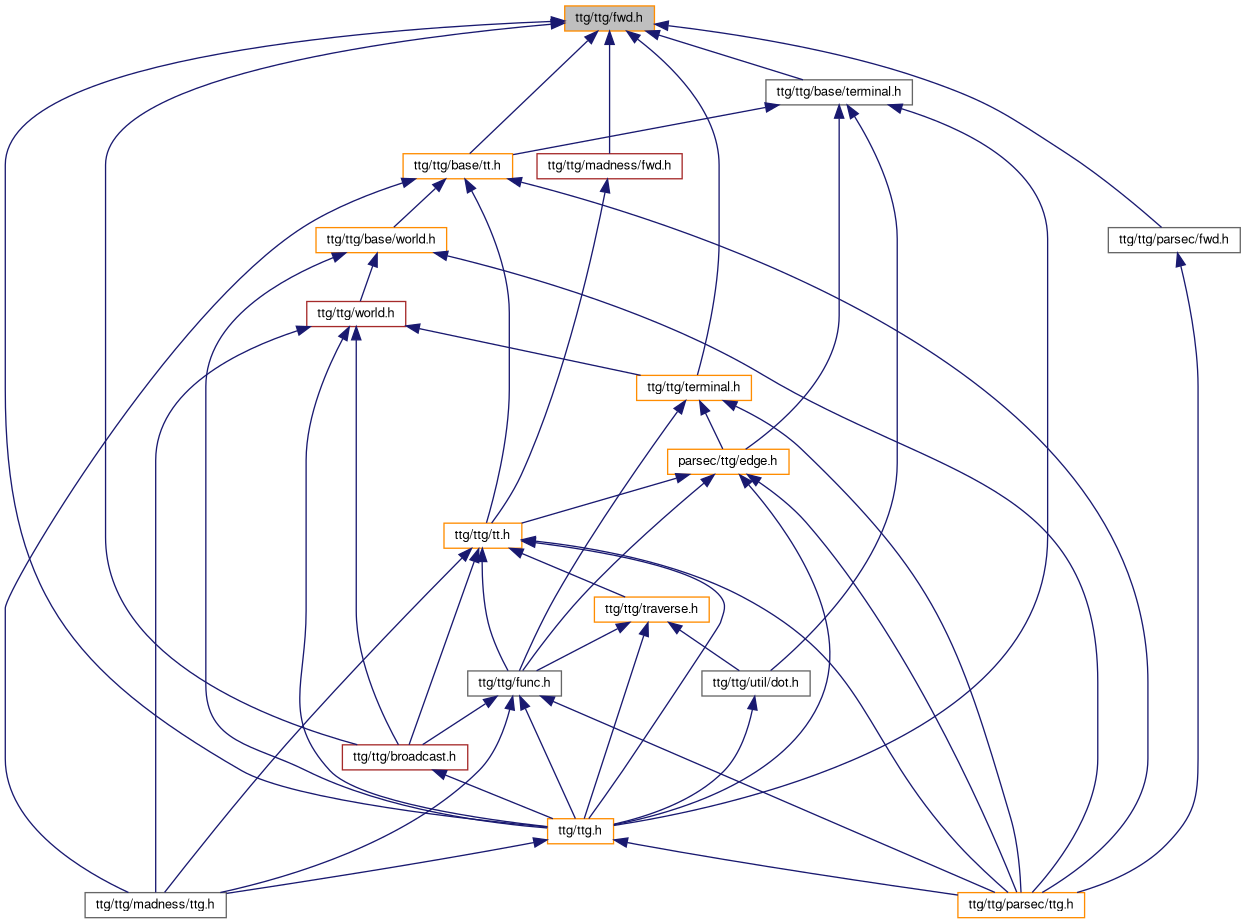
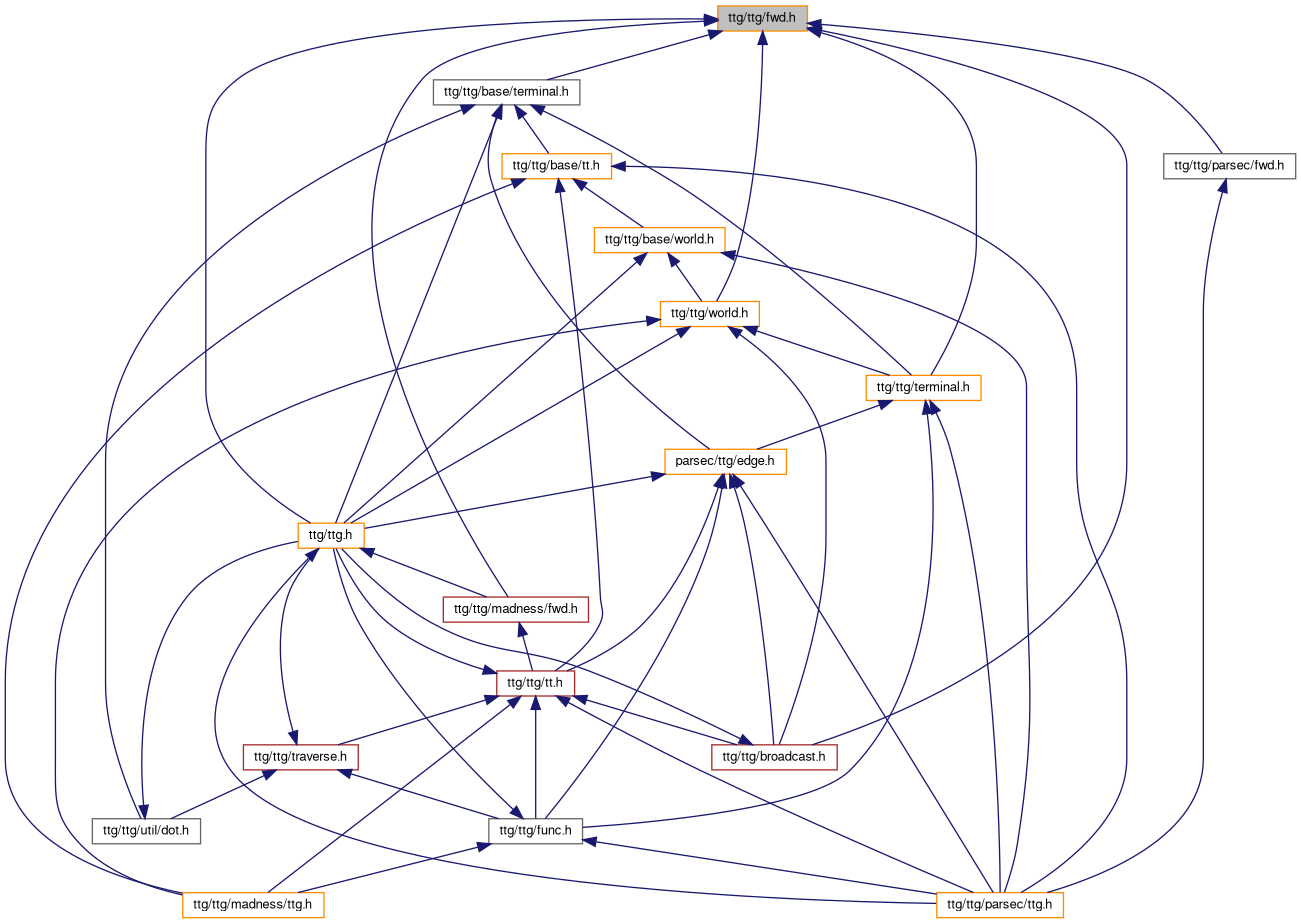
edge "ttg/ttg/base/tt.h" -> "ttg/ttg/fwd.h": now "ttg/ttg/world.h" -> "ttg/ttg/fwd.h"
edge "ttg/ttg/terminal.h" -> "ttg/ttg/base/terminal.h": added
node "ttg/ttg/world.h": color brown -> darkorange
node "ttg/ttg/tt.h": color darkorange -> brown
node "ttg/ttg/traverse.h": color darkorange -> brown
edge "ttg/ttg/broadcast.h" -> "ttg/ttg/func.h": now "ttg/ttg/broadcast.h" -> "parsec/ttg/edge.h"
edge "ttg/ttg/madness/ttg.h" -> "ttg/ttg.h": now "ttg/ttg/madness/fwd.h" -> "ttg/ttg.h"
node "ttg/ttg/madness/ttg.h": color gray40 -> darkorange
